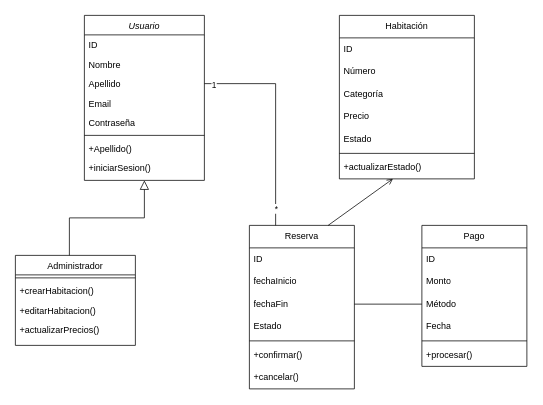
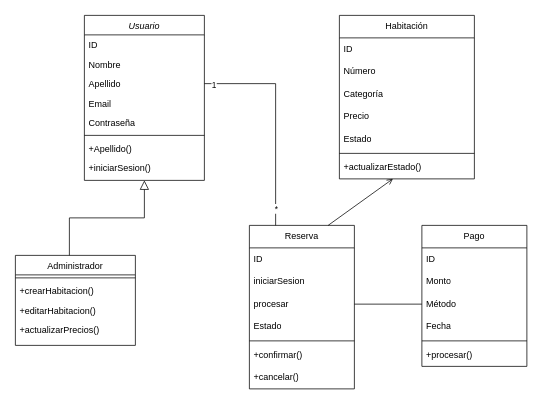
node "fechaInicio": label "fechaInicio" -> "iniciarSesion"
node "fechaFin": label "fechaFin" -> "procesar"
